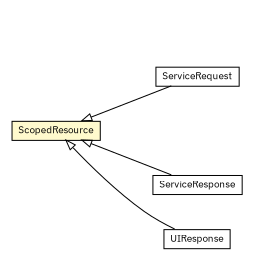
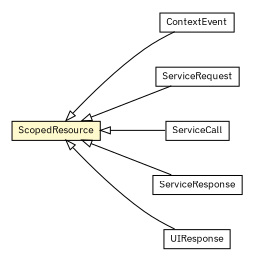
node "ContextEvent": added
node "ServiceCall": added
